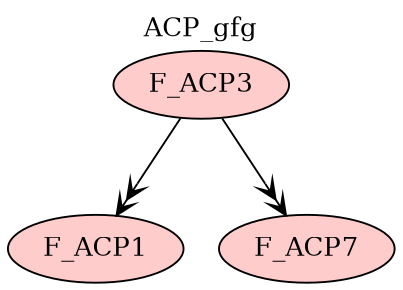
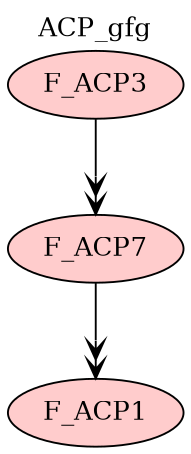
edge "F_ACP3" -> "F_ACP1": now "F_ACP7" -> "F_ACP1"
